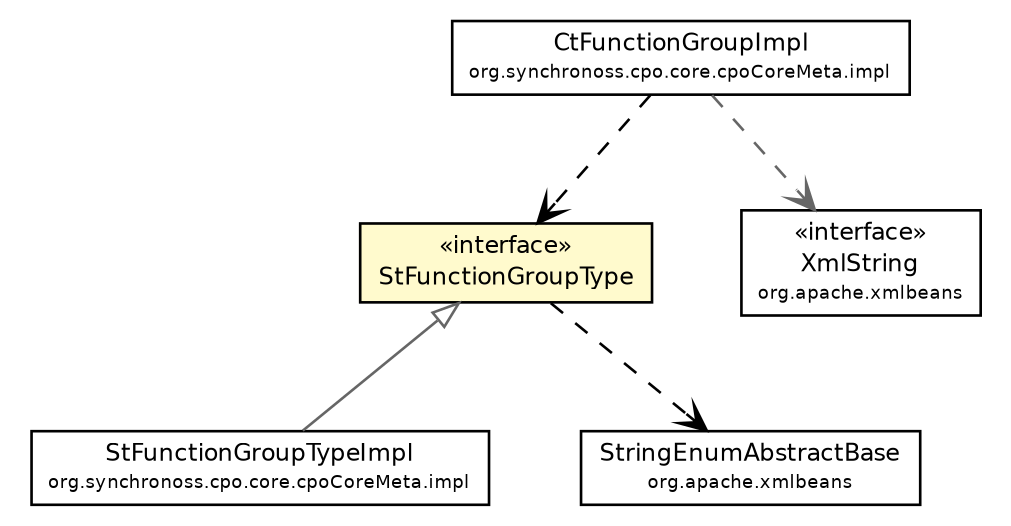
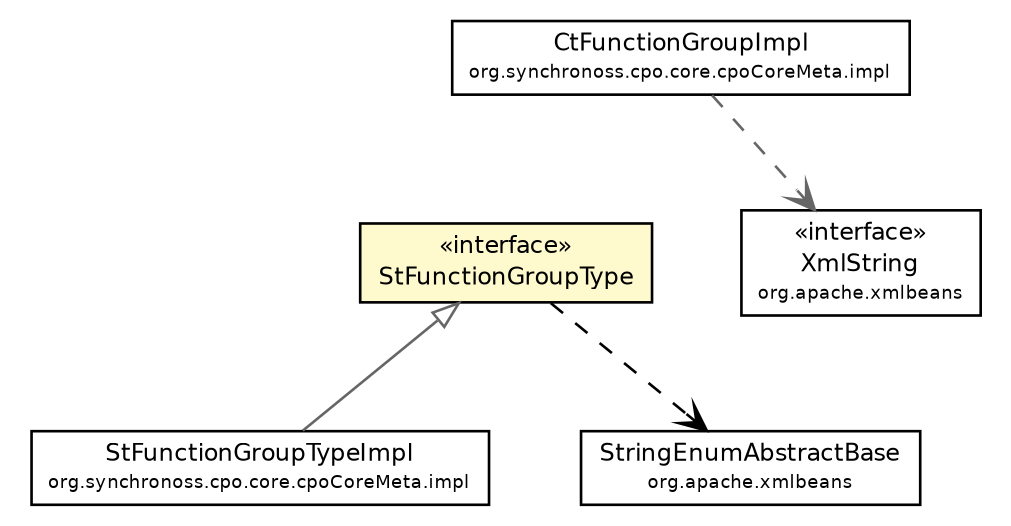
edge "CtFunctionGroupImpl" -> "StFunctionGroupType": removed
